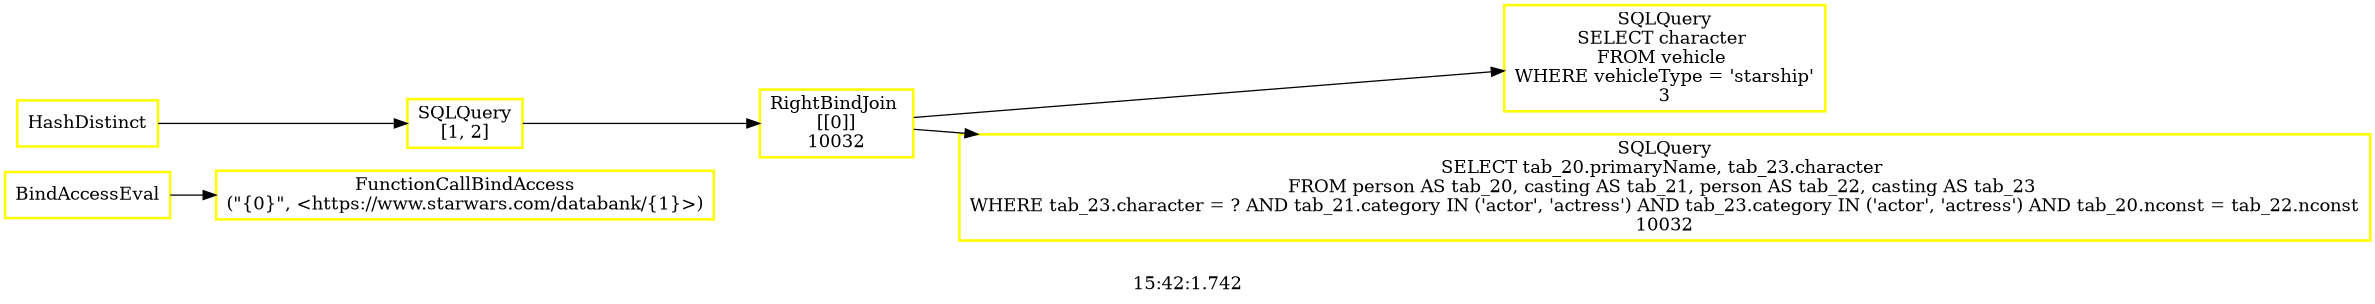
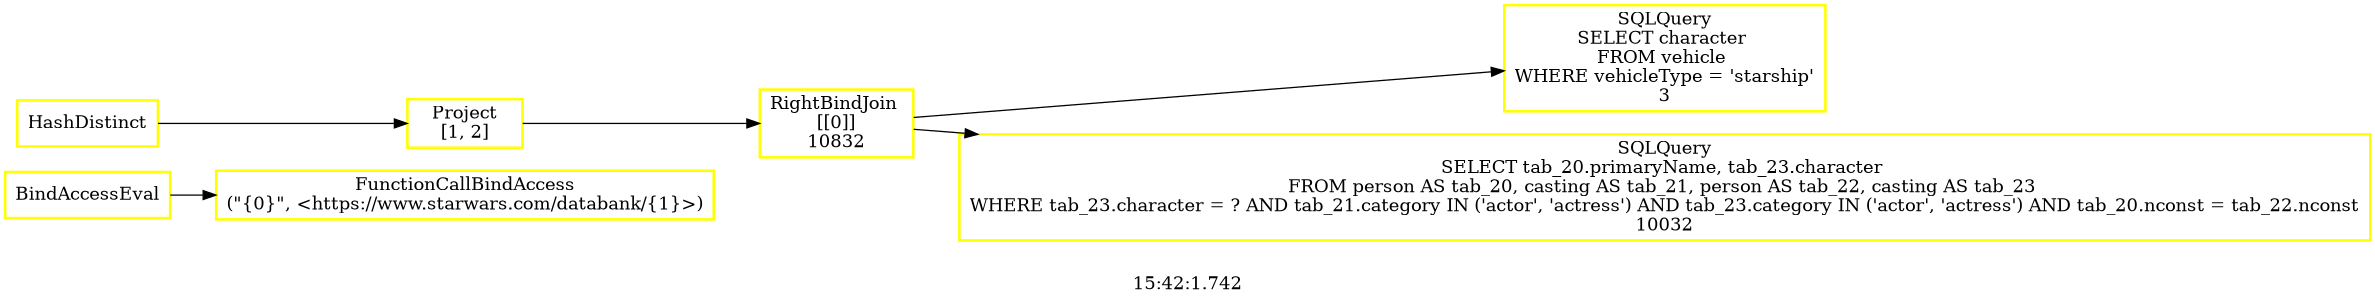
node "SQLQuery [1, 2]": label "SQLQuery [1, 2]" -> "Project [1, 2]"
node "RightBindJoin [[0]] 10032": label "RightBindJoin [[0]] 10032" -> "RightBindJoin [[0]] 10832"
